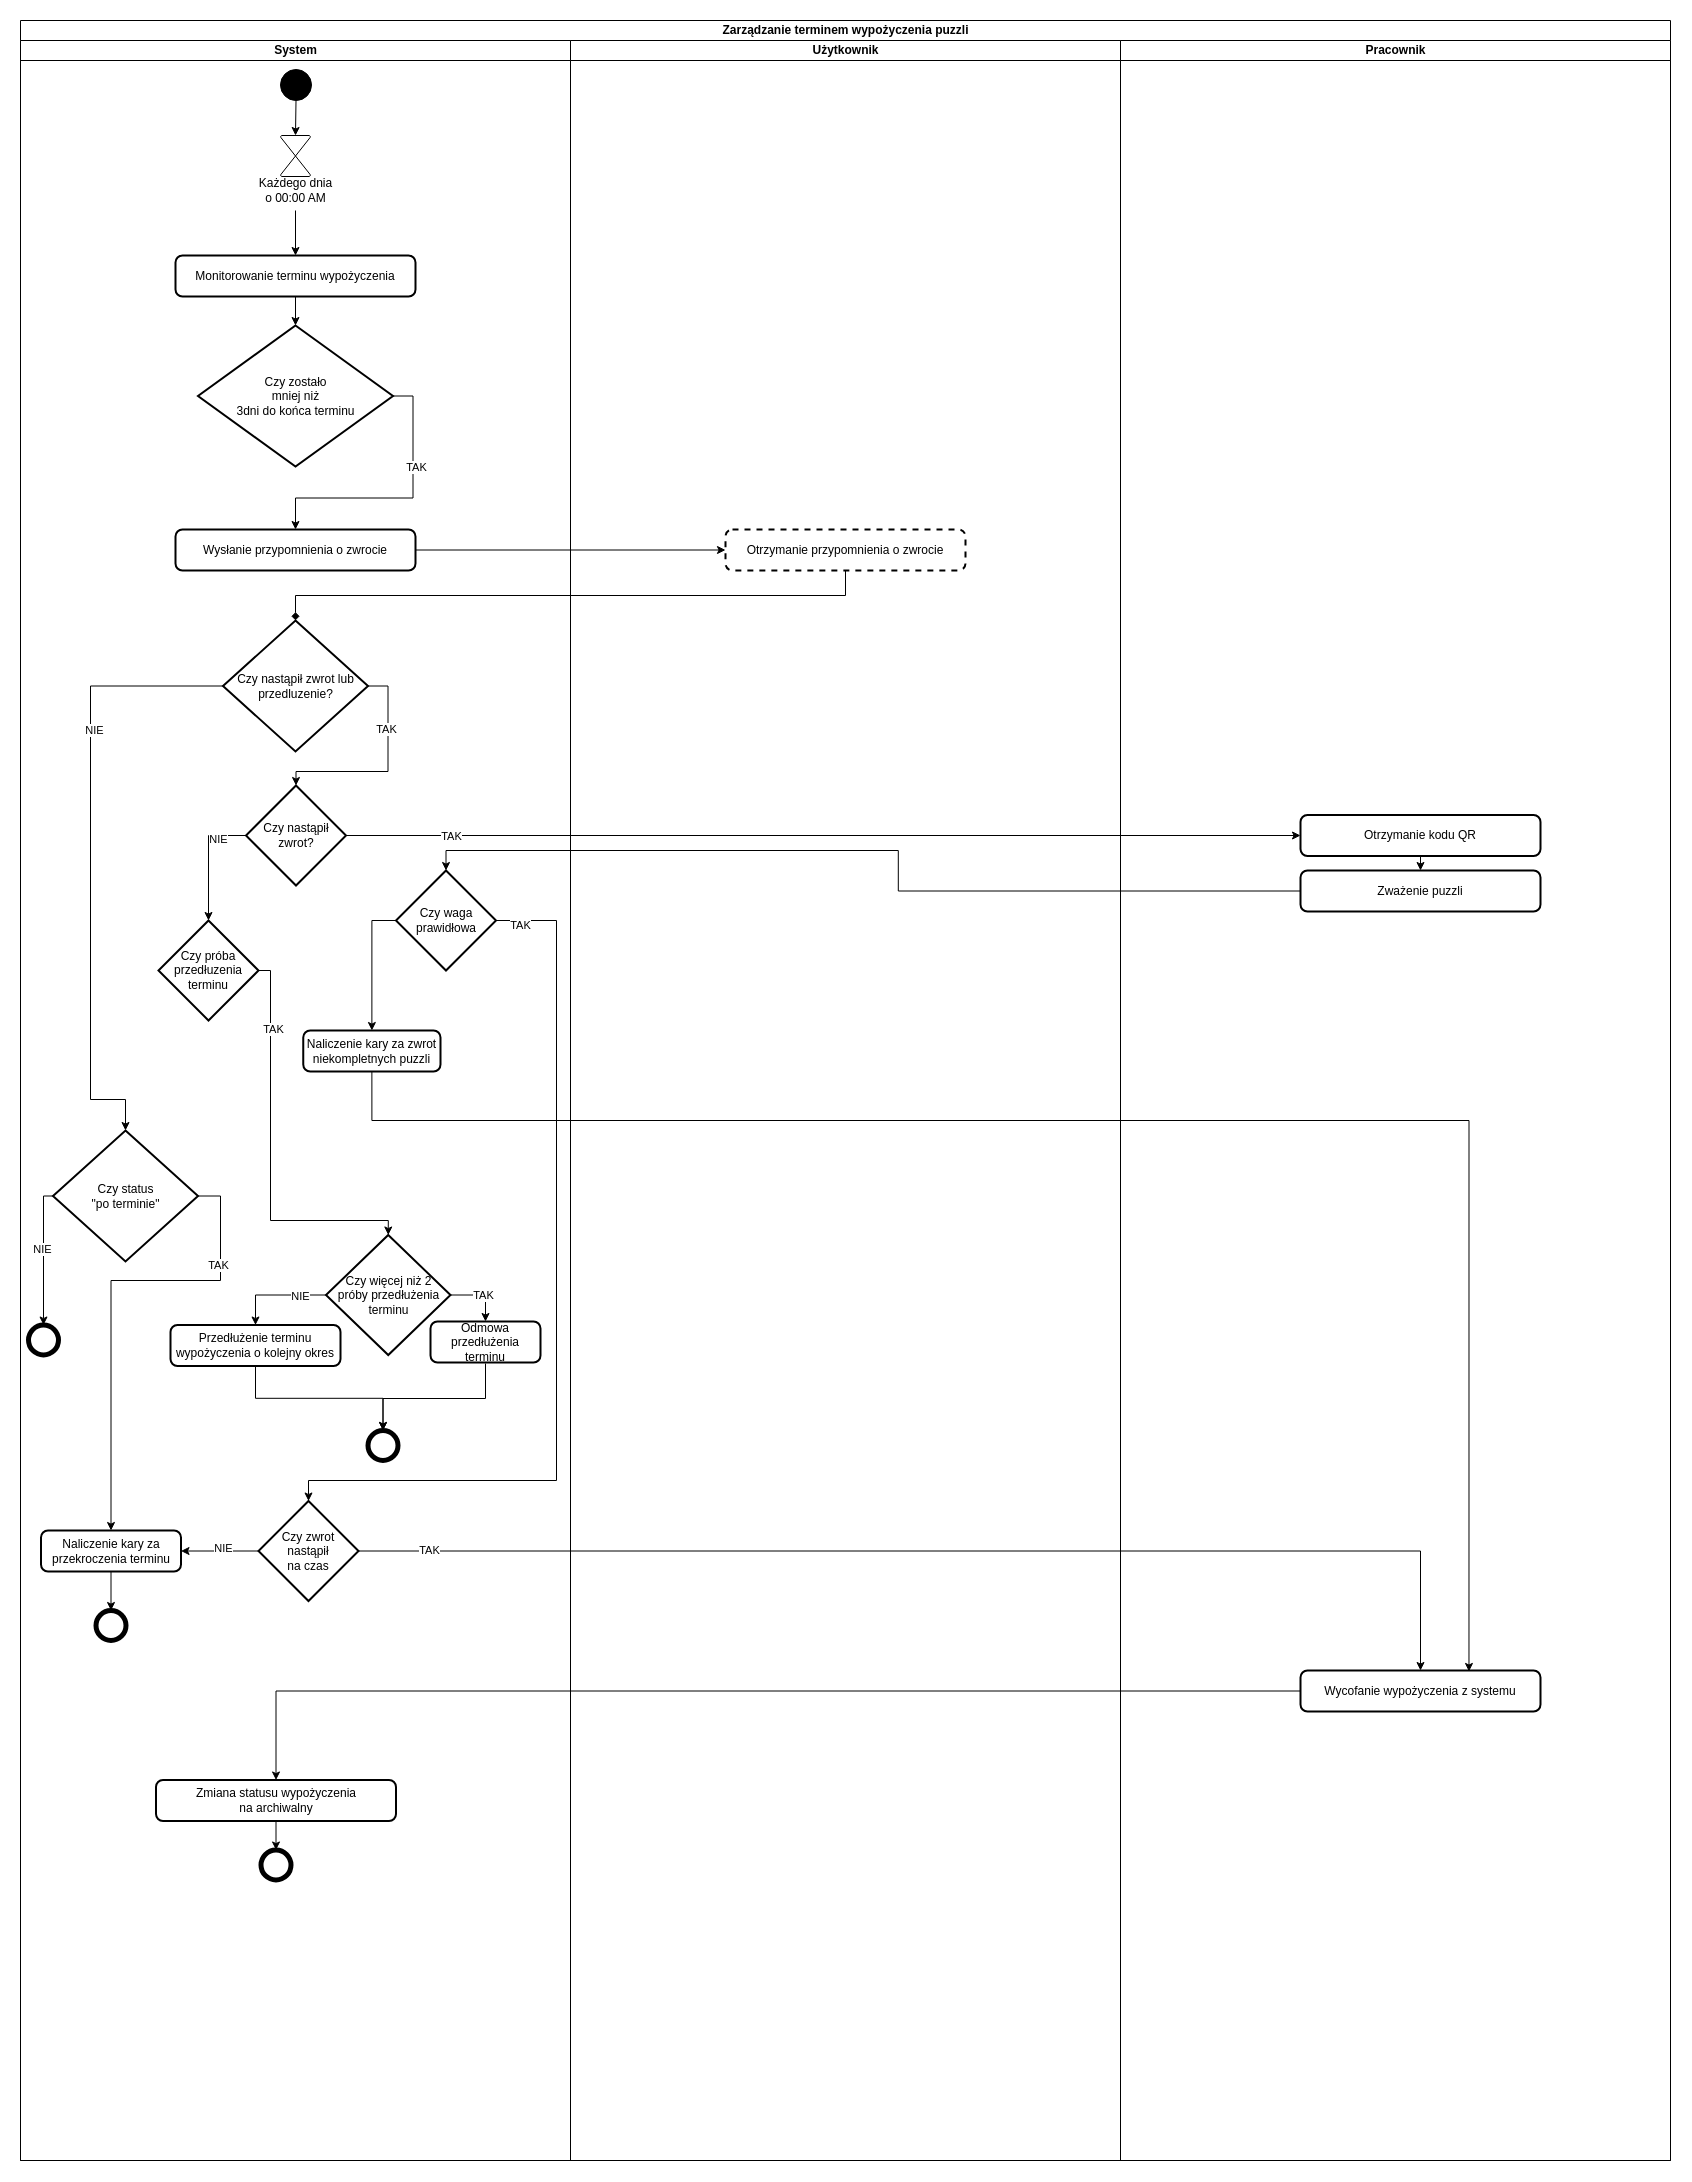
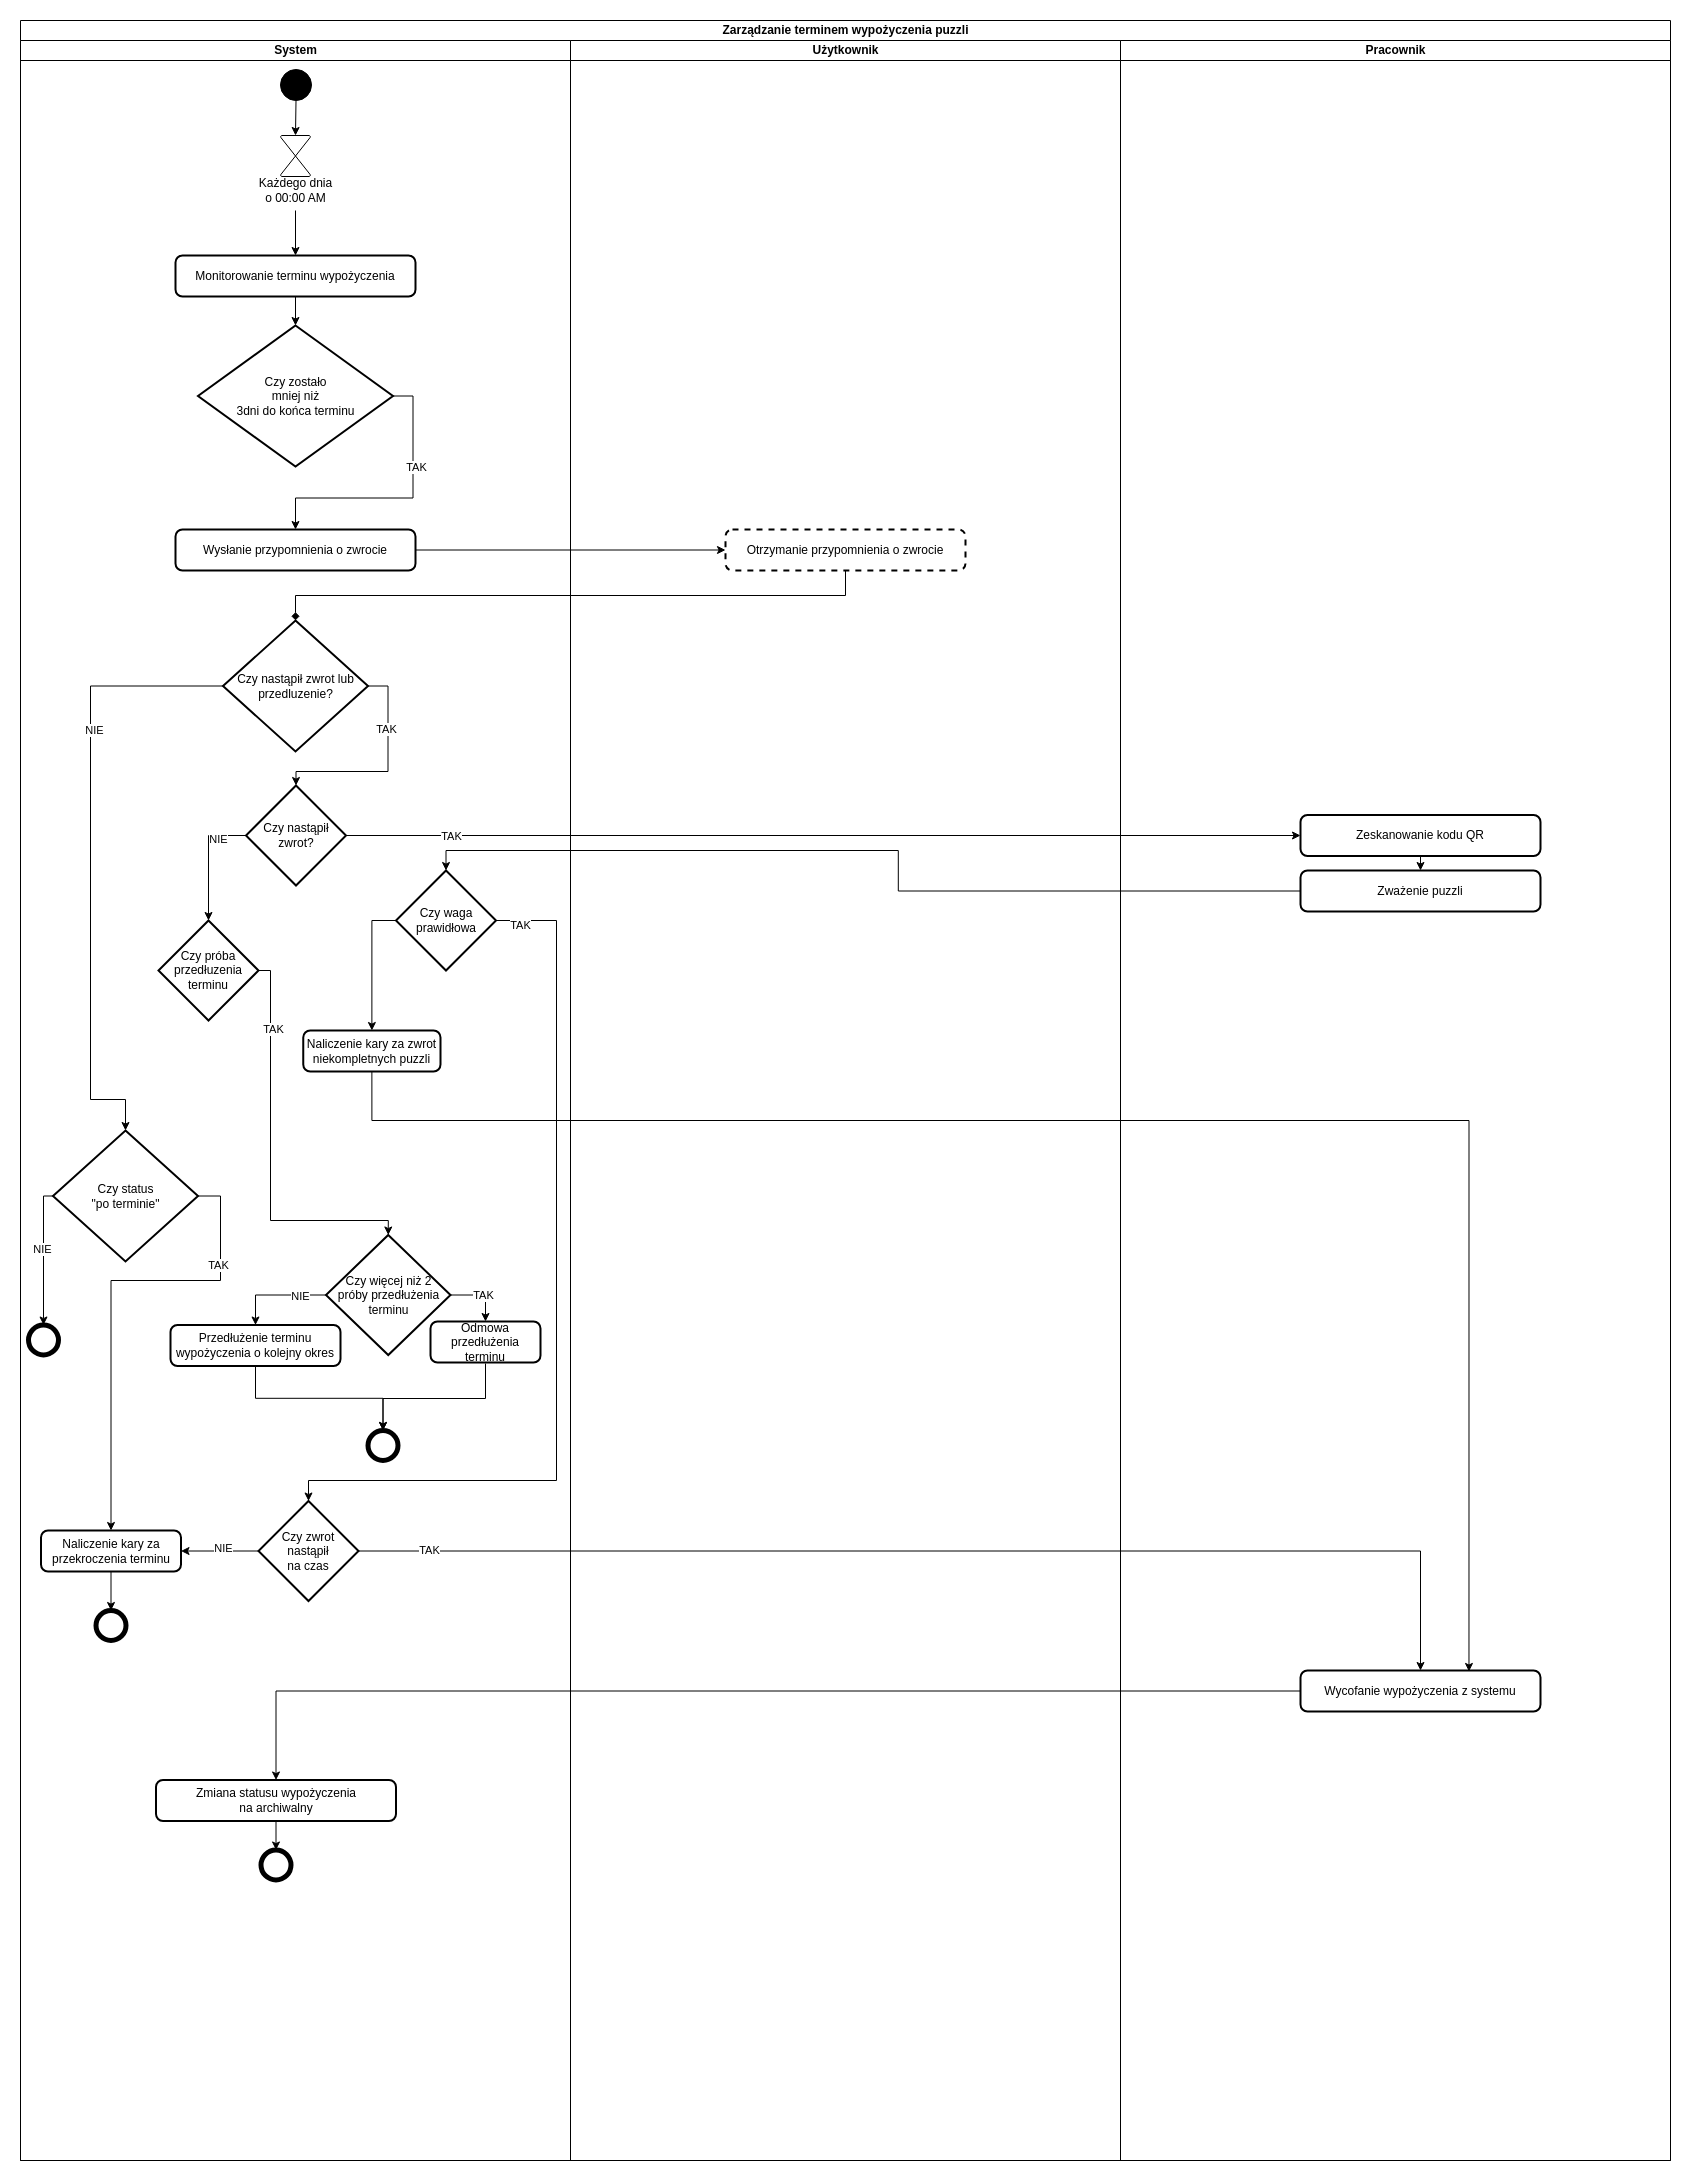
node "Otrzymanie kodu QR": label "Otrzymanie kodu QR" -> "Zeskanowanie kodu QR"
